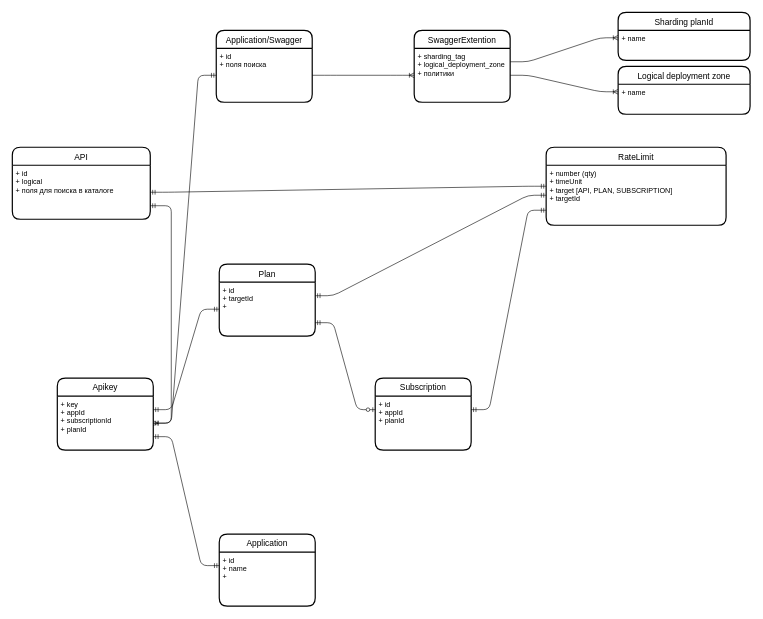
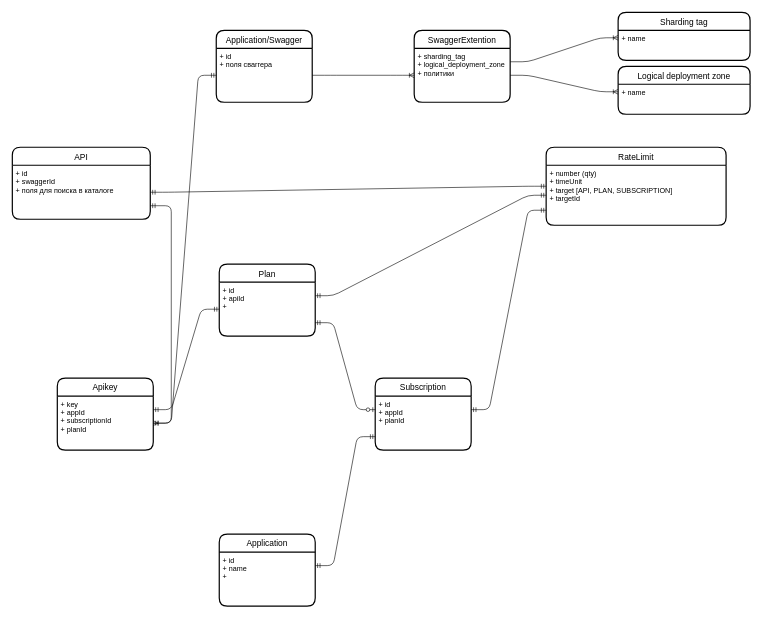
node "Sharding planId": label "Sharding planId" -> "Sharding tag"
node "+ id + поля поиска": label "+ id + поля поиска" -> "+ id + поля сваггера"
node "+ id + logical + поля для поиска в каталоге": label "+ id + logical + поля для поиска в каталоге" -> "+ id + swaggerId + поля для поиска в каталоге"
node "+ id + targetId +": label "+ id + targetId +" -> "+ id + apiId +"
edge "+ key + appId + subscriptionId + planId" -- "+ id + name +": removed
edge "+ id + appId + planId" -- "+ id + name +": added
